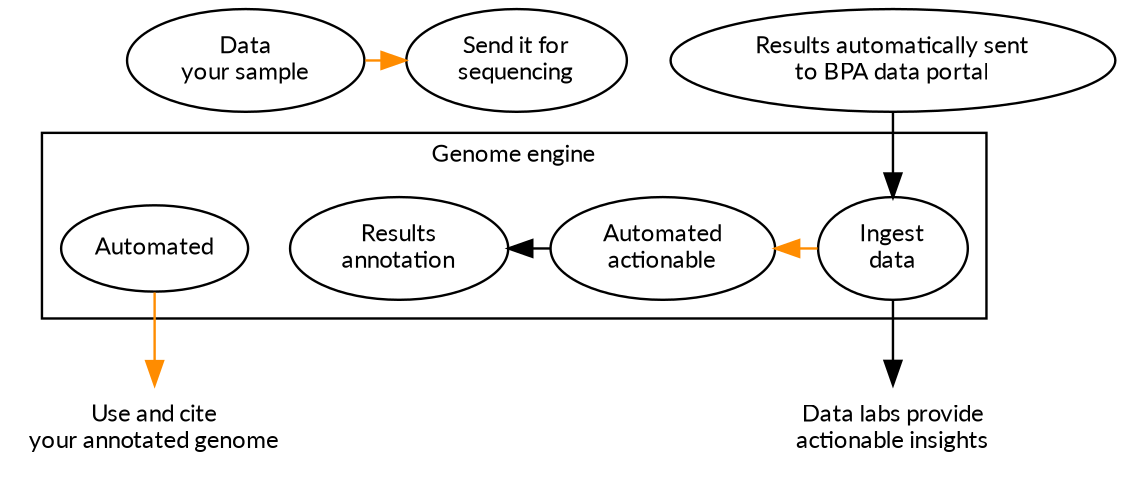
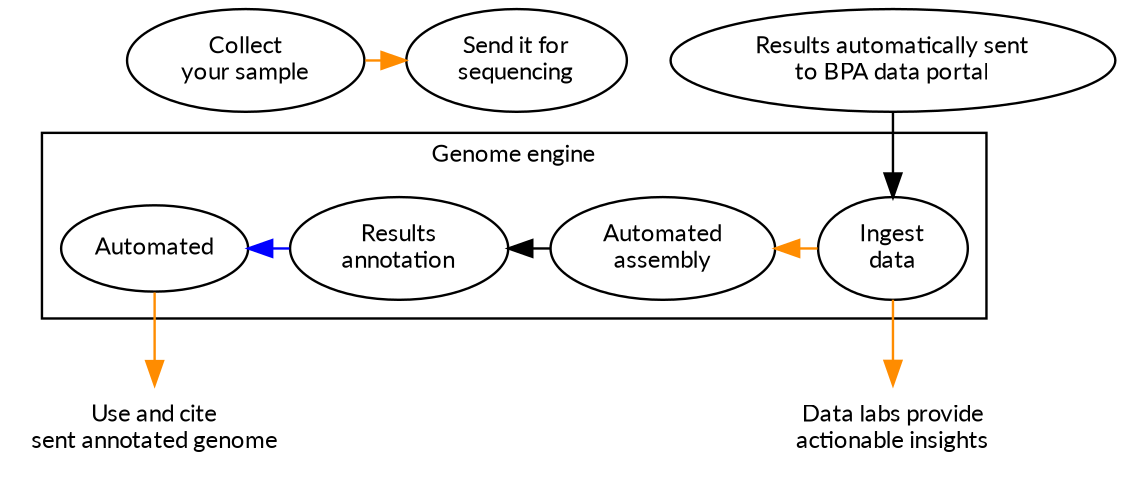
node "Data your sample": label "Data your sample" -> "Collect your sample"
edge "Results annotation" -> "Automated": added
node "Automated actionable": label "Automated actionable" -> "Automated assembly"
edge "Ingest data" -> "Data labs provide actionable insights": color black -> darkorange
node "Use and cite your annotated genome": label "Use and cite your annotated genome" -> "Use and cite sent annotated genome"
